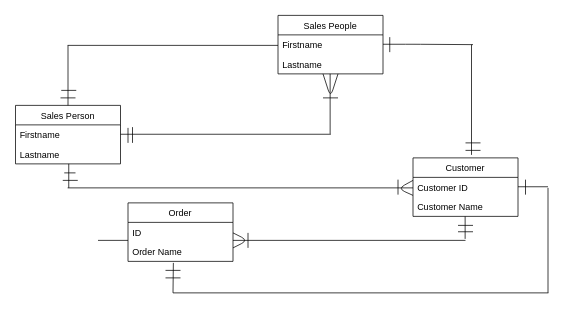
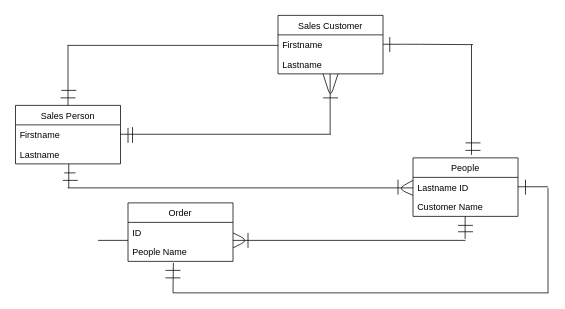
node "Sales People": label "Sales People" -> "Sales Customer"
node "Customer": label "Customer" -> "People"
node "Customer ID": label "Customer ID" -> "Lastname ID"
node "Order Name": label "Order Name" -> "People Name"
